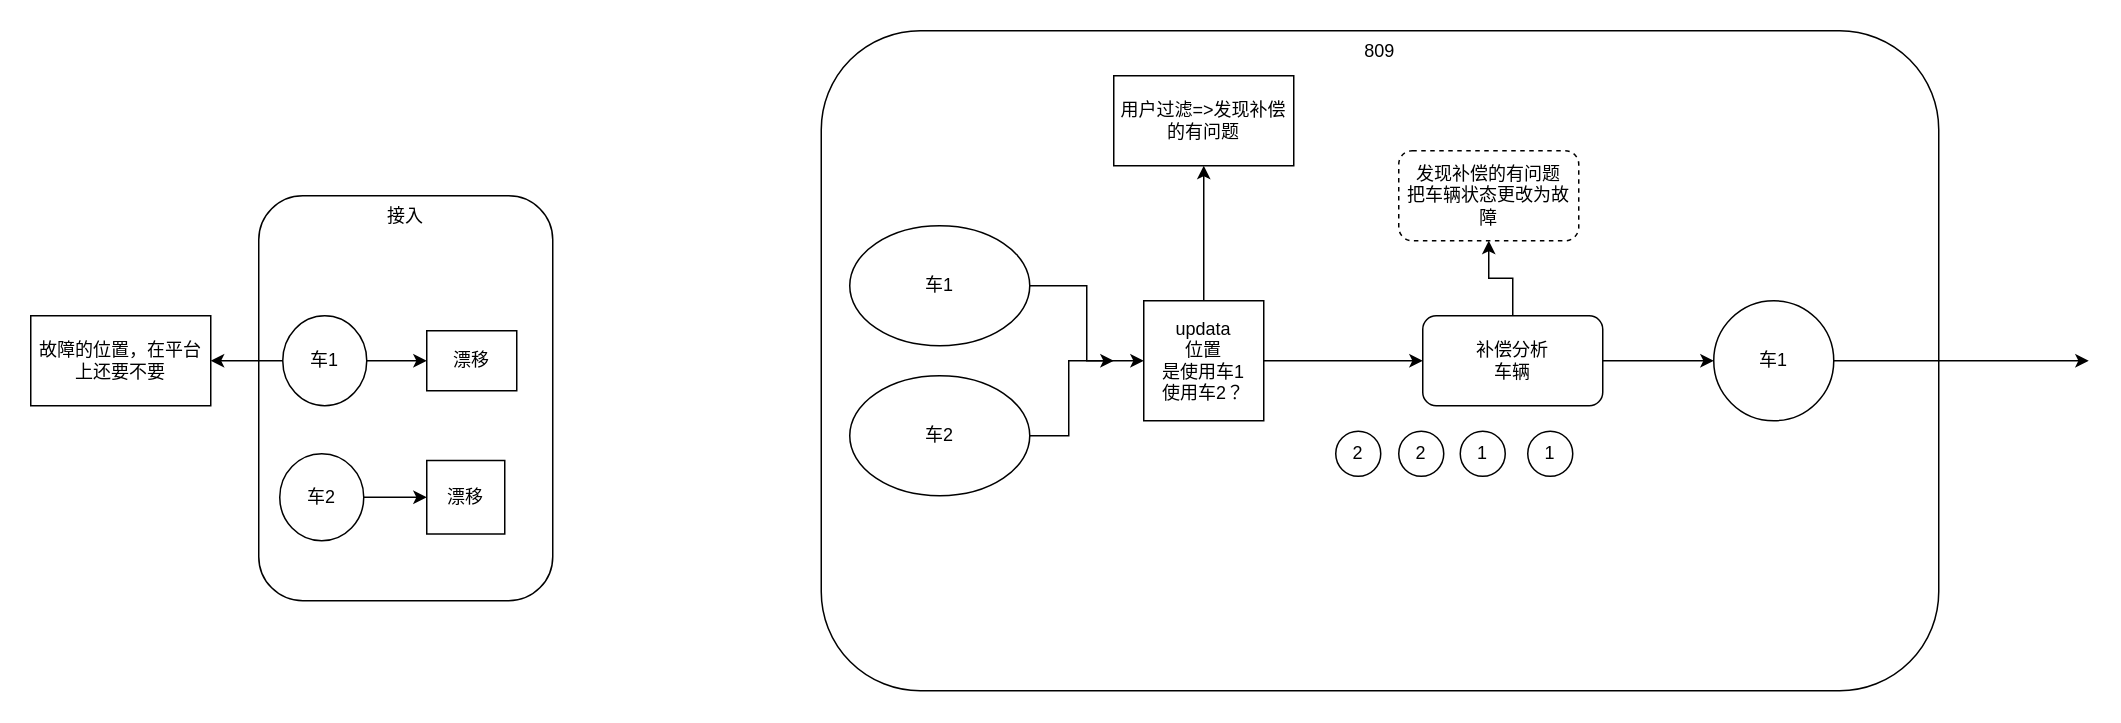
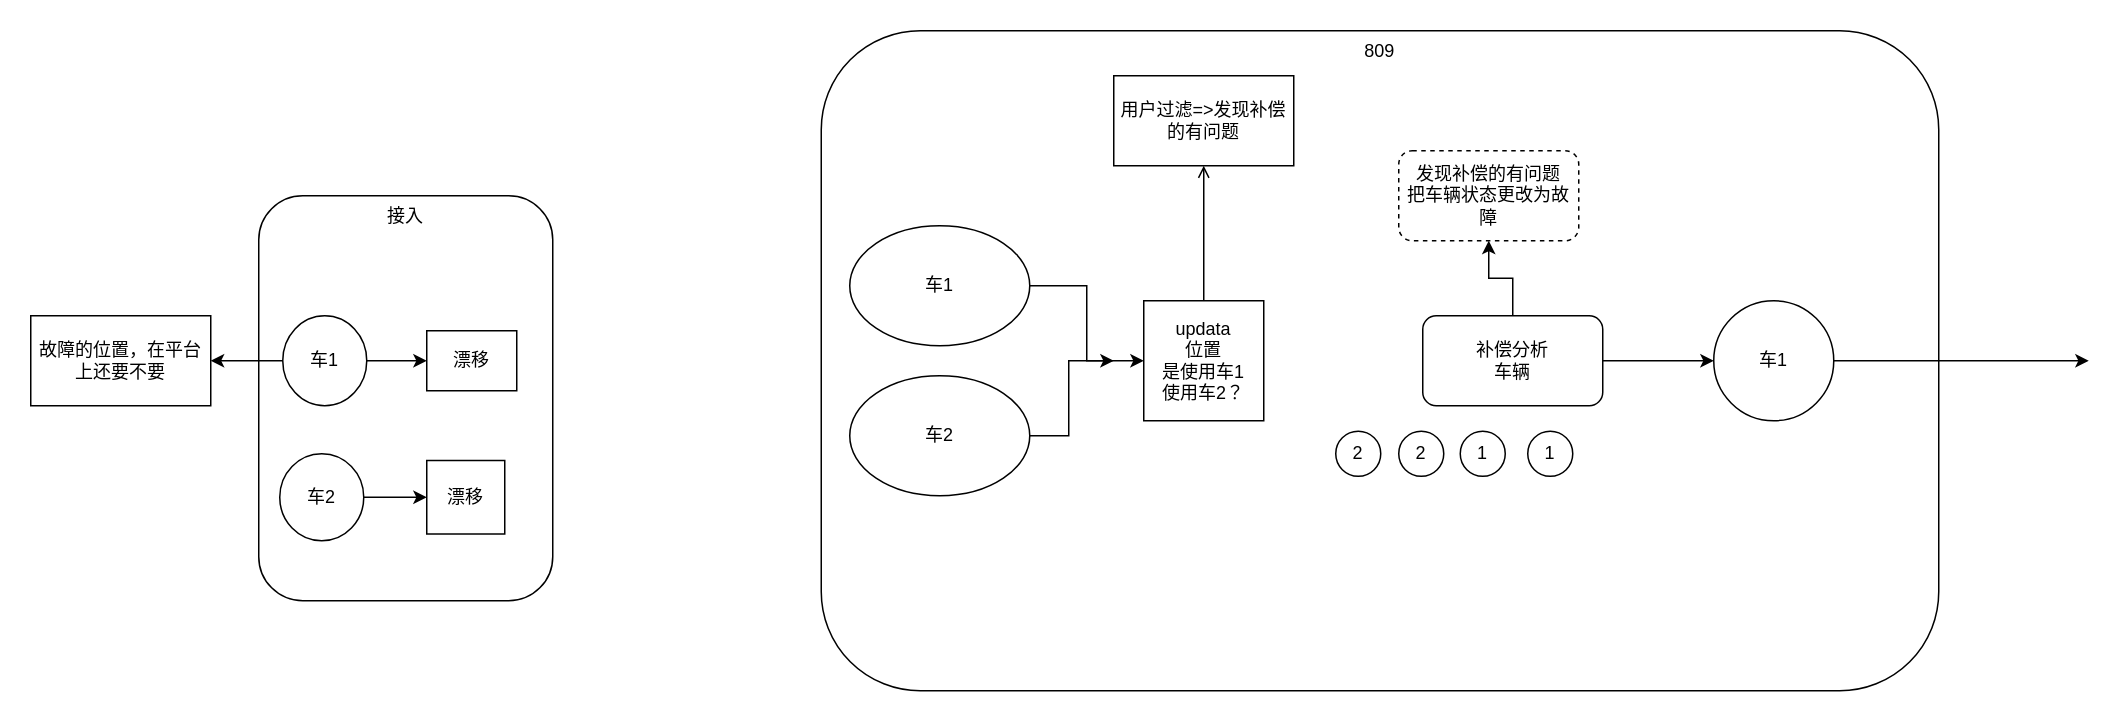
edge "updata 位置 是使用车1 使用车2？" -> "用户过滤=>发现补偿的有问题": arrowhead classic -> open
edge "updata 位置 是使用车1 使用车2？" -> "补偿分析 车辆": removed
